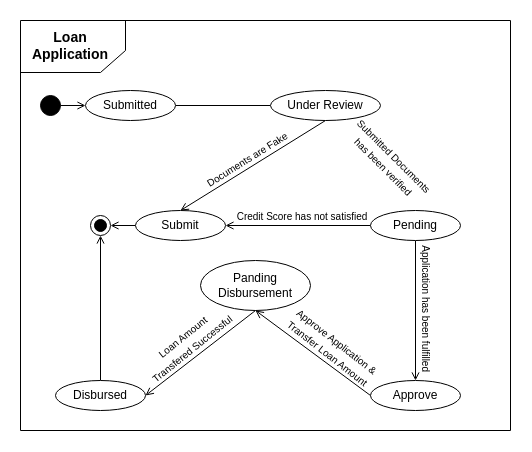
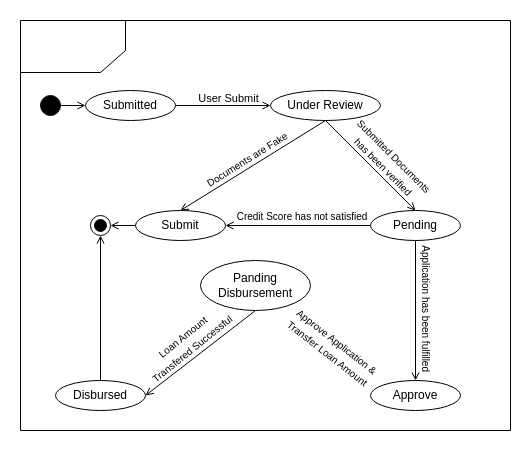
node "Loan Application": removed
node "User Submit": added
edge "Submitted" -- "Under Review": arrowhead none -> open
edge "Under Review" -> "Pending": added
edge "Approve" -> "Panding Disbursement": removed
